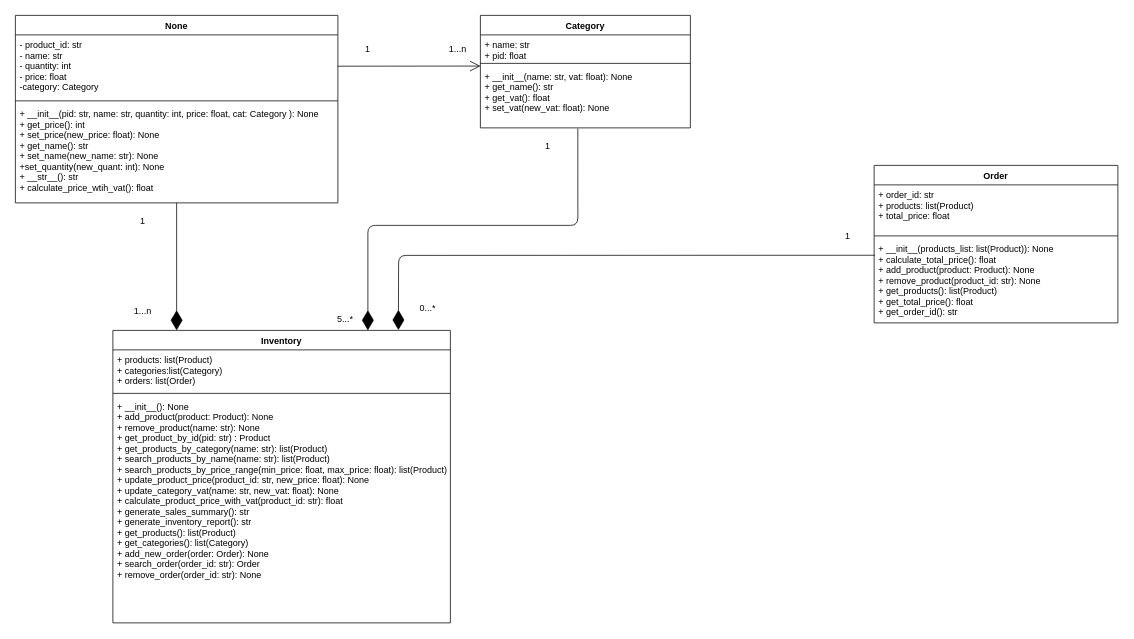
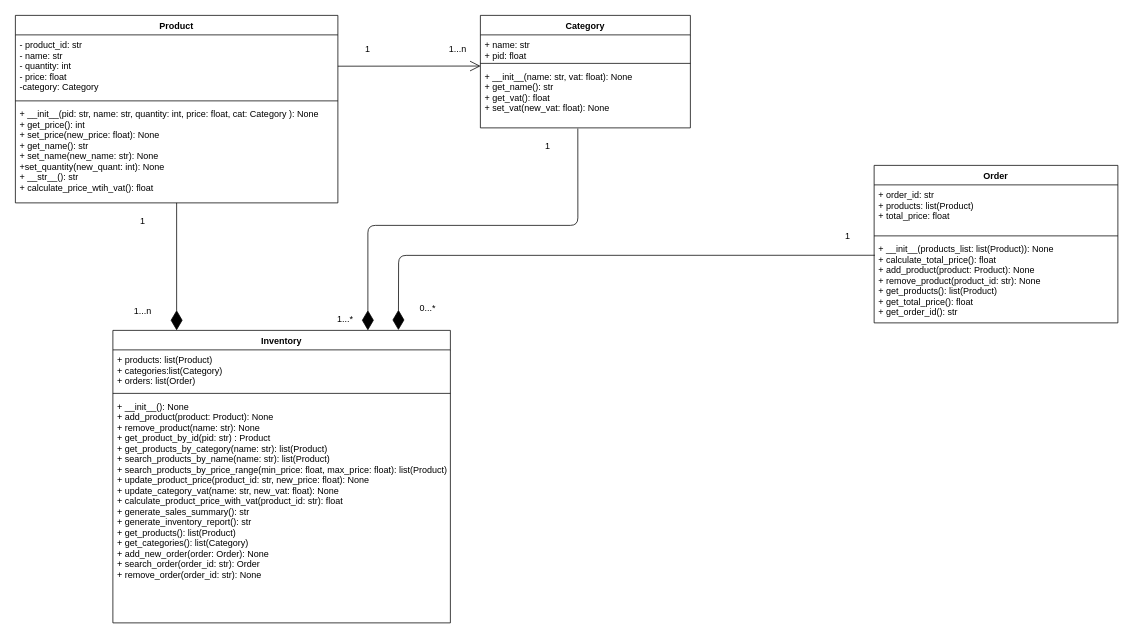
node "None": label "None" -> "Product"
node "5...*": label "5...*" -> "1...*"
